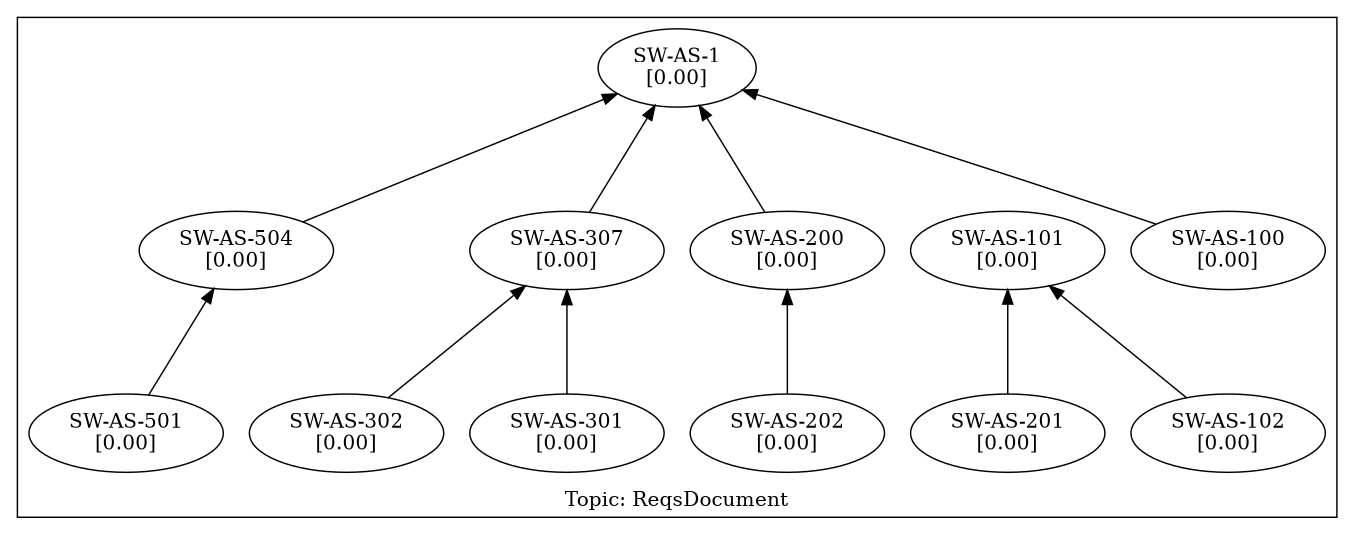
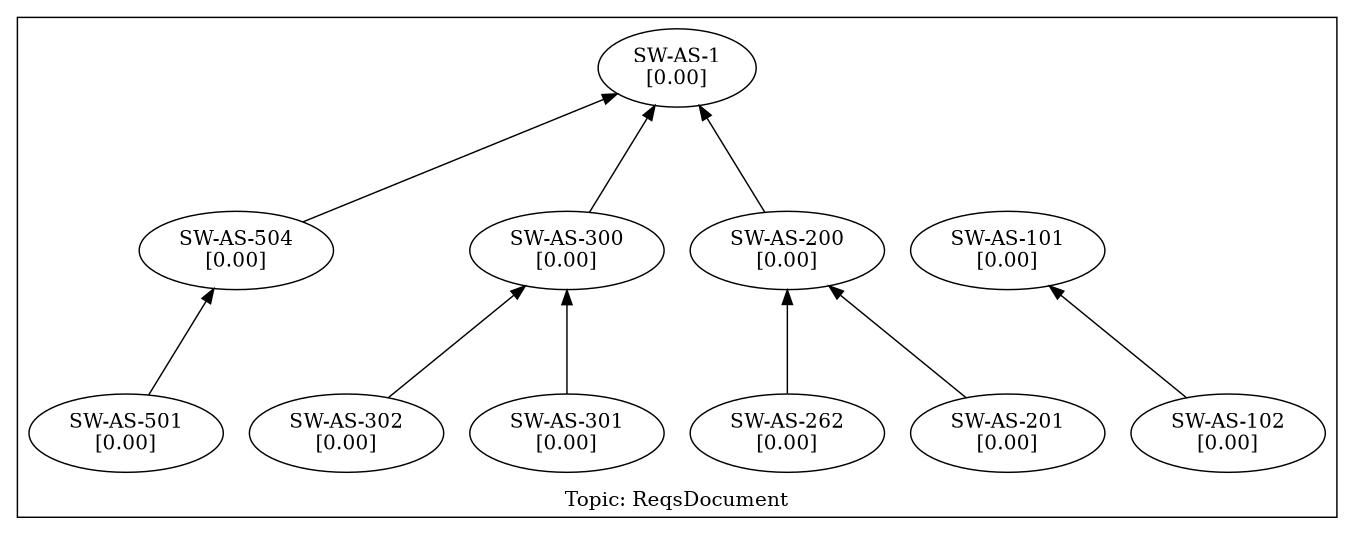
node "SW-AS-307 [0.00]": label "SW-AS-307 [0.00]" -> "SW-AS-300 [0.00]"
node "SW-AS-100 [0.00]": removed
edge "SW-AS-201 [0.00]" -> "SW-AS-101 [0.00]": now "SW-AS-201 [0.00]" -> "SW-AS-200 [0.00]"
node "SW-AS-202 [0.00]": label "SW-AS-202 [0.00]" -> "SW-AS-262 [0.00]"
